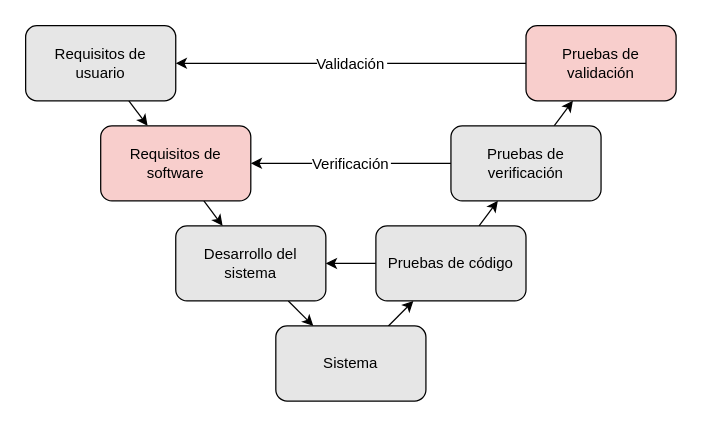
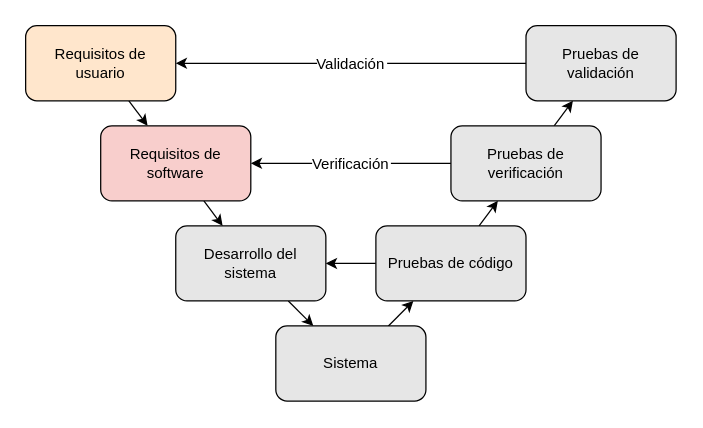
node "Requisitos de usuario": fillcolor #e6e6e6 -> #ffe6cc
node "Pruebas de validación": fillcolor #f8cecc -> #e6e6e6
